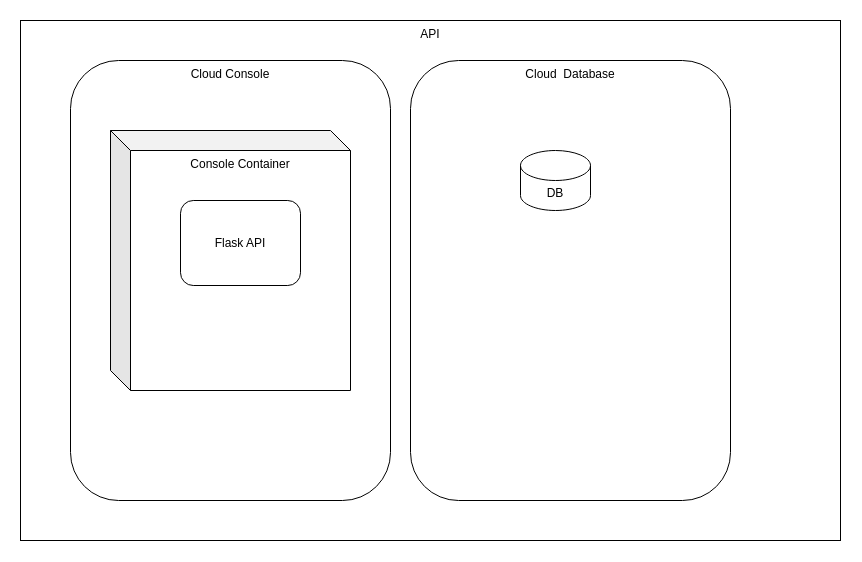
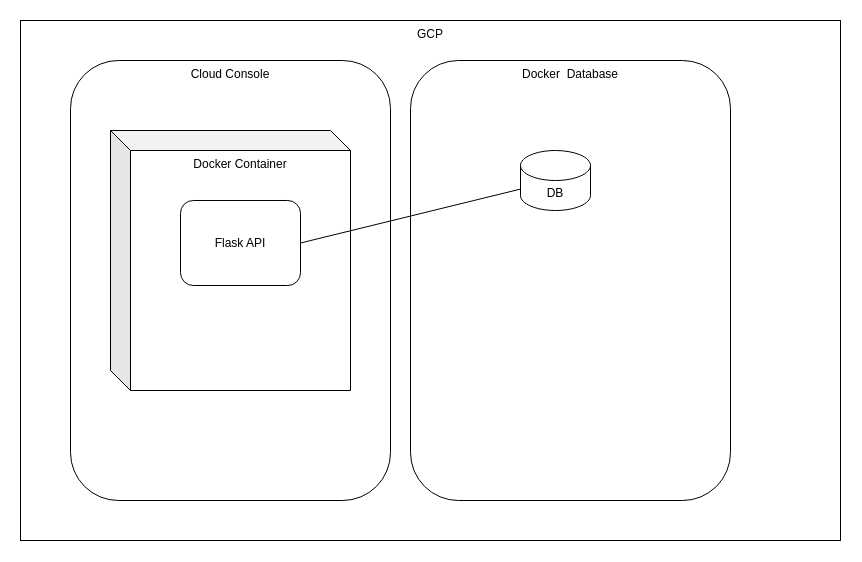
node "API": label "API" -> "GCP"
node "Cloud Database": label "Cloud Database" -> "Docker Database"
node "Console Container": label "Console Container" -> "Docker Container"
edge "DB" -- "Flask API": added
